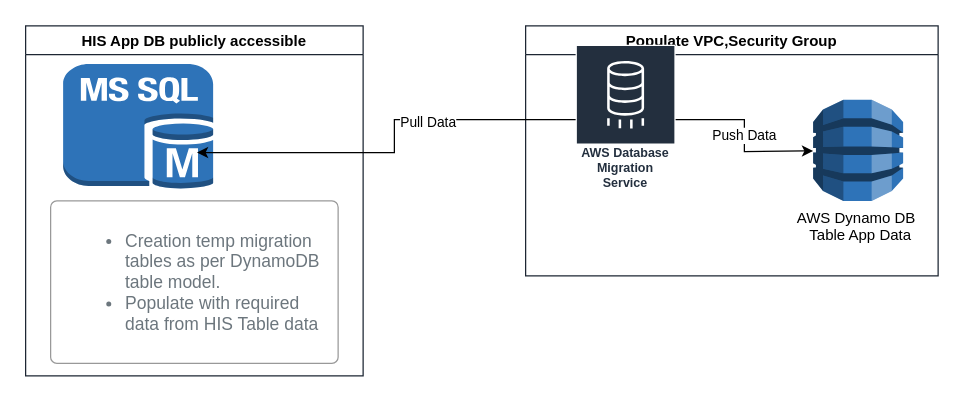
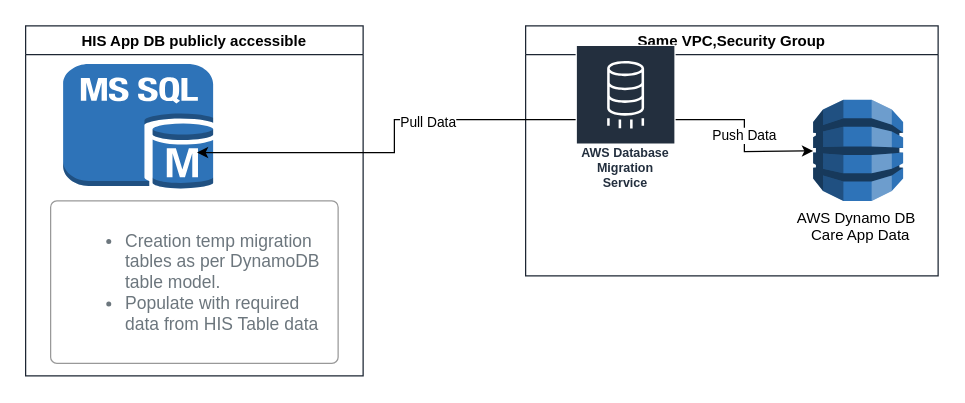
node "Populate VPC,Security Group": label "Populate VPC,Security Group" -> "Same VPC,Security Group"
node "AWS Dynamo DB Table App Data": label "AWS Dynamo DB Table App Data" -> "AWS Dynamo DB Care App Data"
